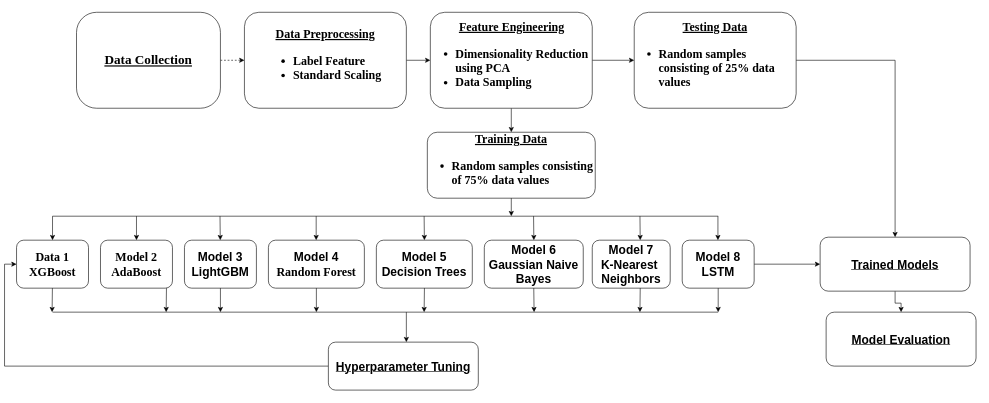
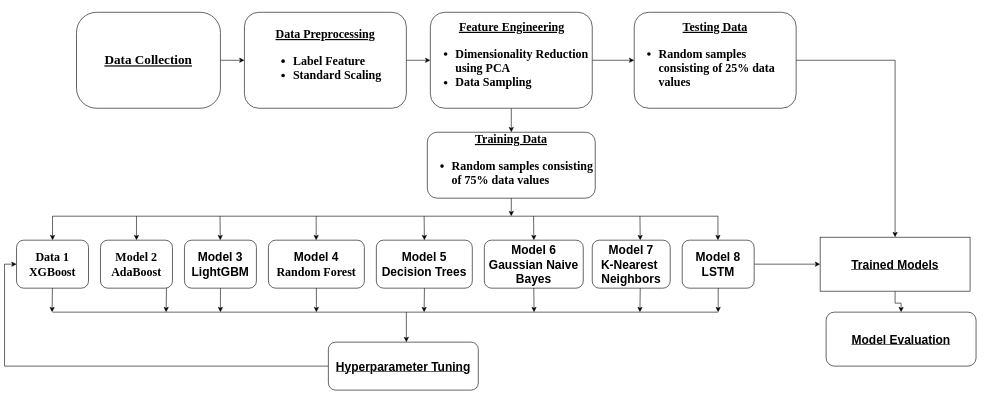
edge "Data Collection" -> "Data Preprocessing Label Feature Standard Scaling": style dashed -> solid
node "Trained Models": shape rounded rectangle -> rectangle
